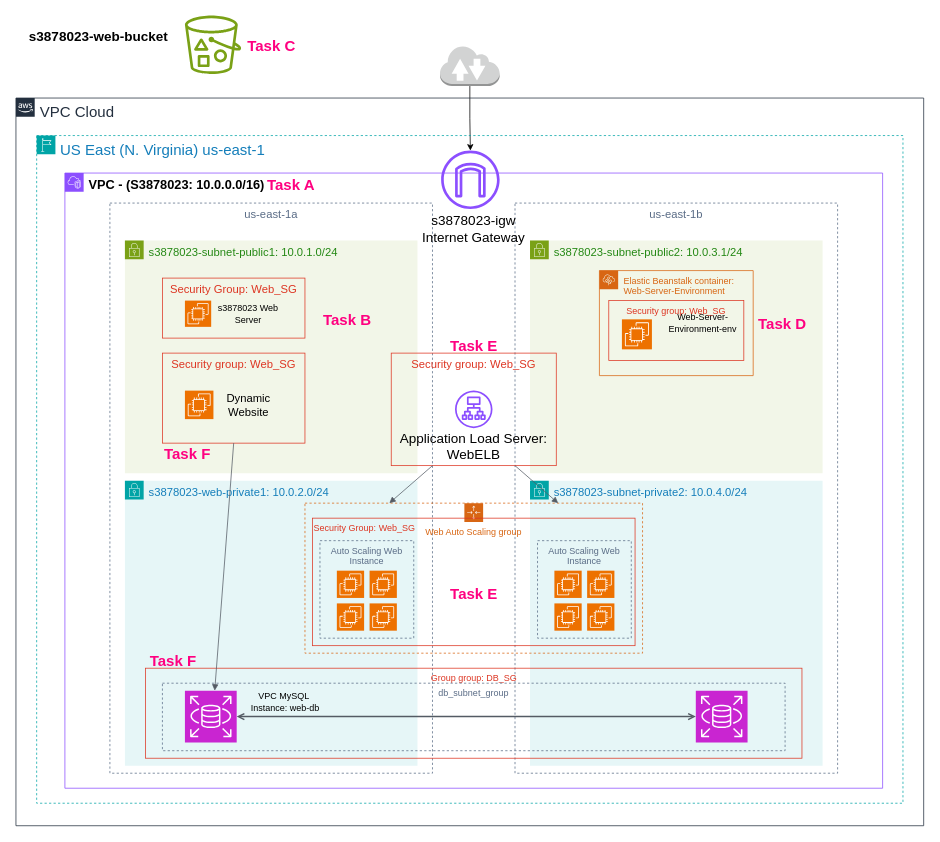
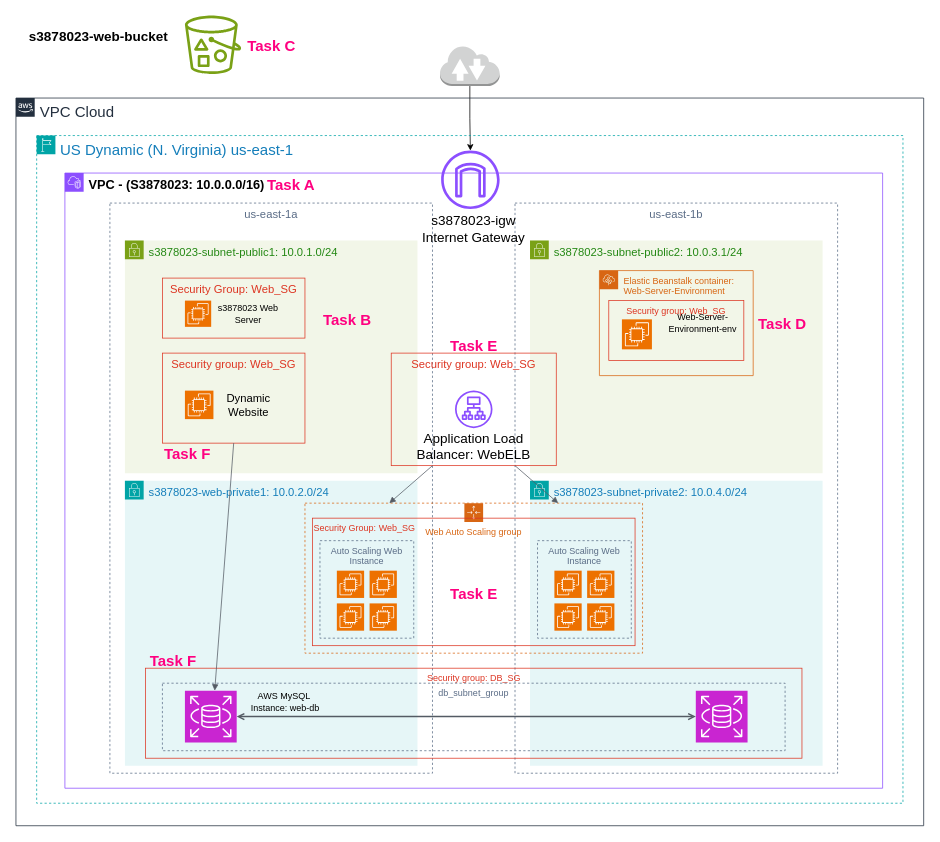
node "US East (N. Virginia) us-east-1": label "US East (N. Virginia) us-east-1" -> "US Dynamic (N. Virginia) us-east-1"
node "Application Load Server: WebELB": label "Application Load Server: WebELB" -> "Application Load Balancer: WebELB"
node "Group group: DB_SG": label "Group group: DB_SG" -> "Security group: DB_SG"
node "VPC MySQL Instance: web-db": label "VPC MySQL Instance: web-db" -> "AWS MySQL Instance: web-db"
